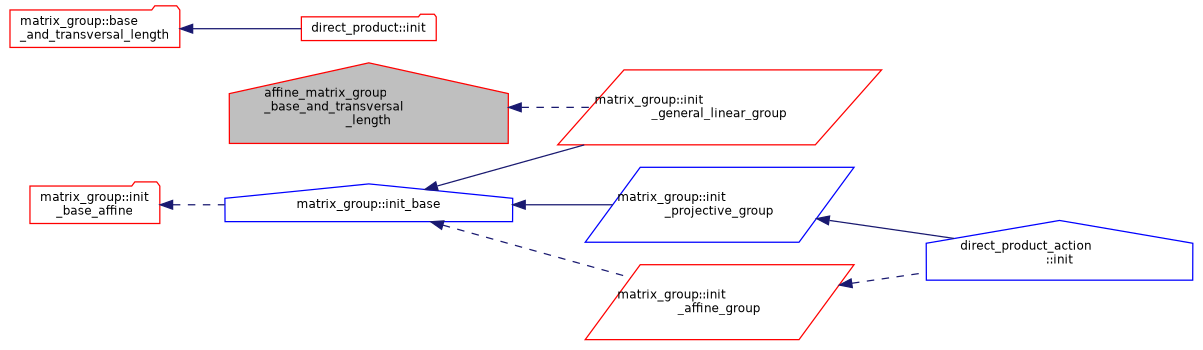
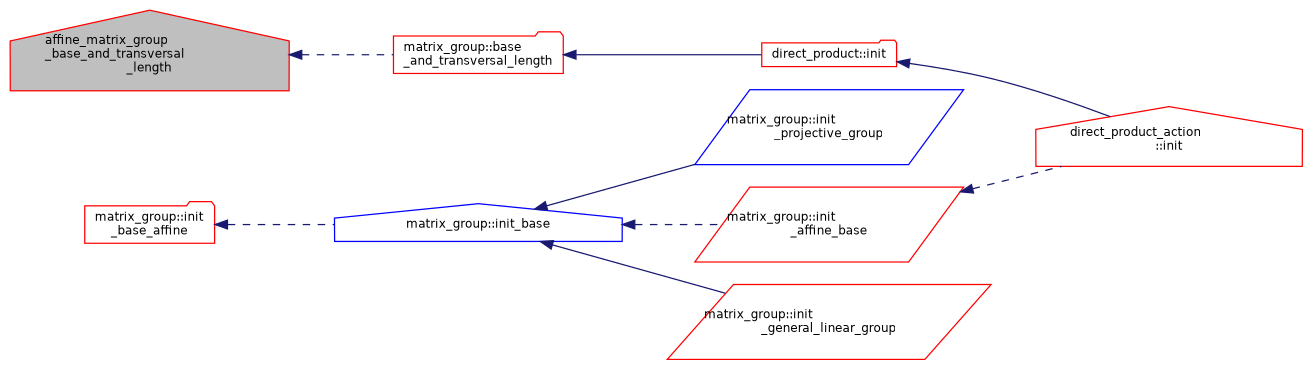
edge "matrix_group::init _general_linear_group" -> "affine_matrix_group _base_and_transversal _length": now "matrix_group::base _and_transversal_length" -> "affine_matrix_group _base_and_transversal _length"
edge "direct_product_action ::init" -> "matrix_group::init _projective_group": now "direct_product_action ::init" -> "direct_product::init"
node "direct_product_action ::init": color blue -> red
node "matrix_group::init _affine_group": label "matrix_group::init _affine_group" -> "matrix_group::init _affine_base"
